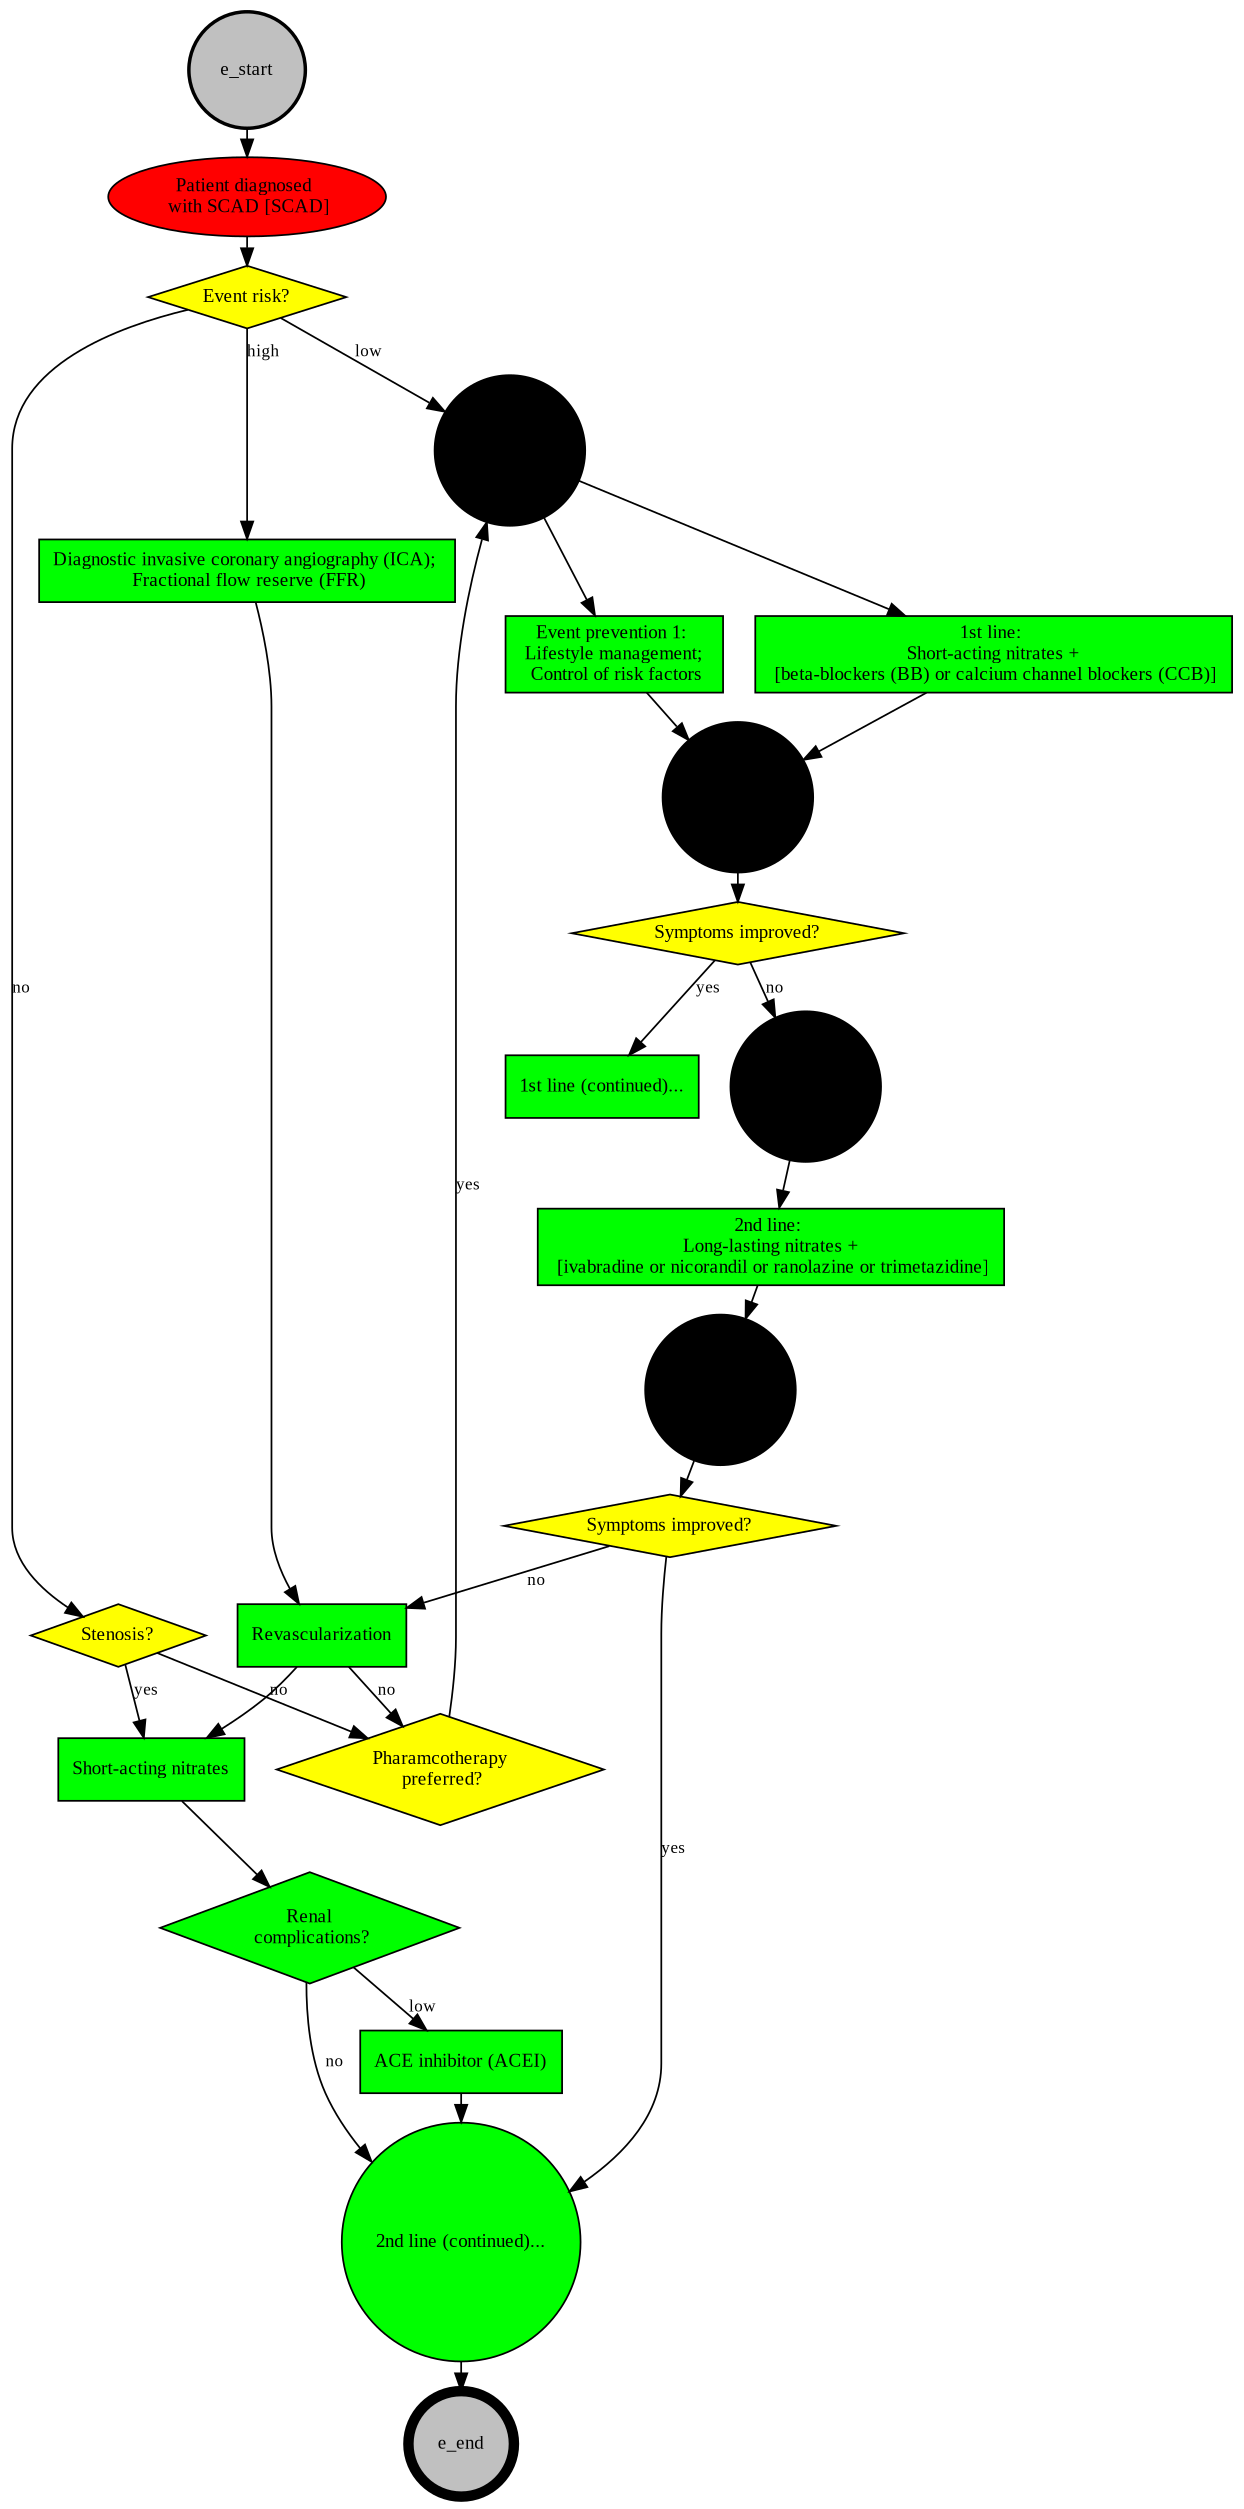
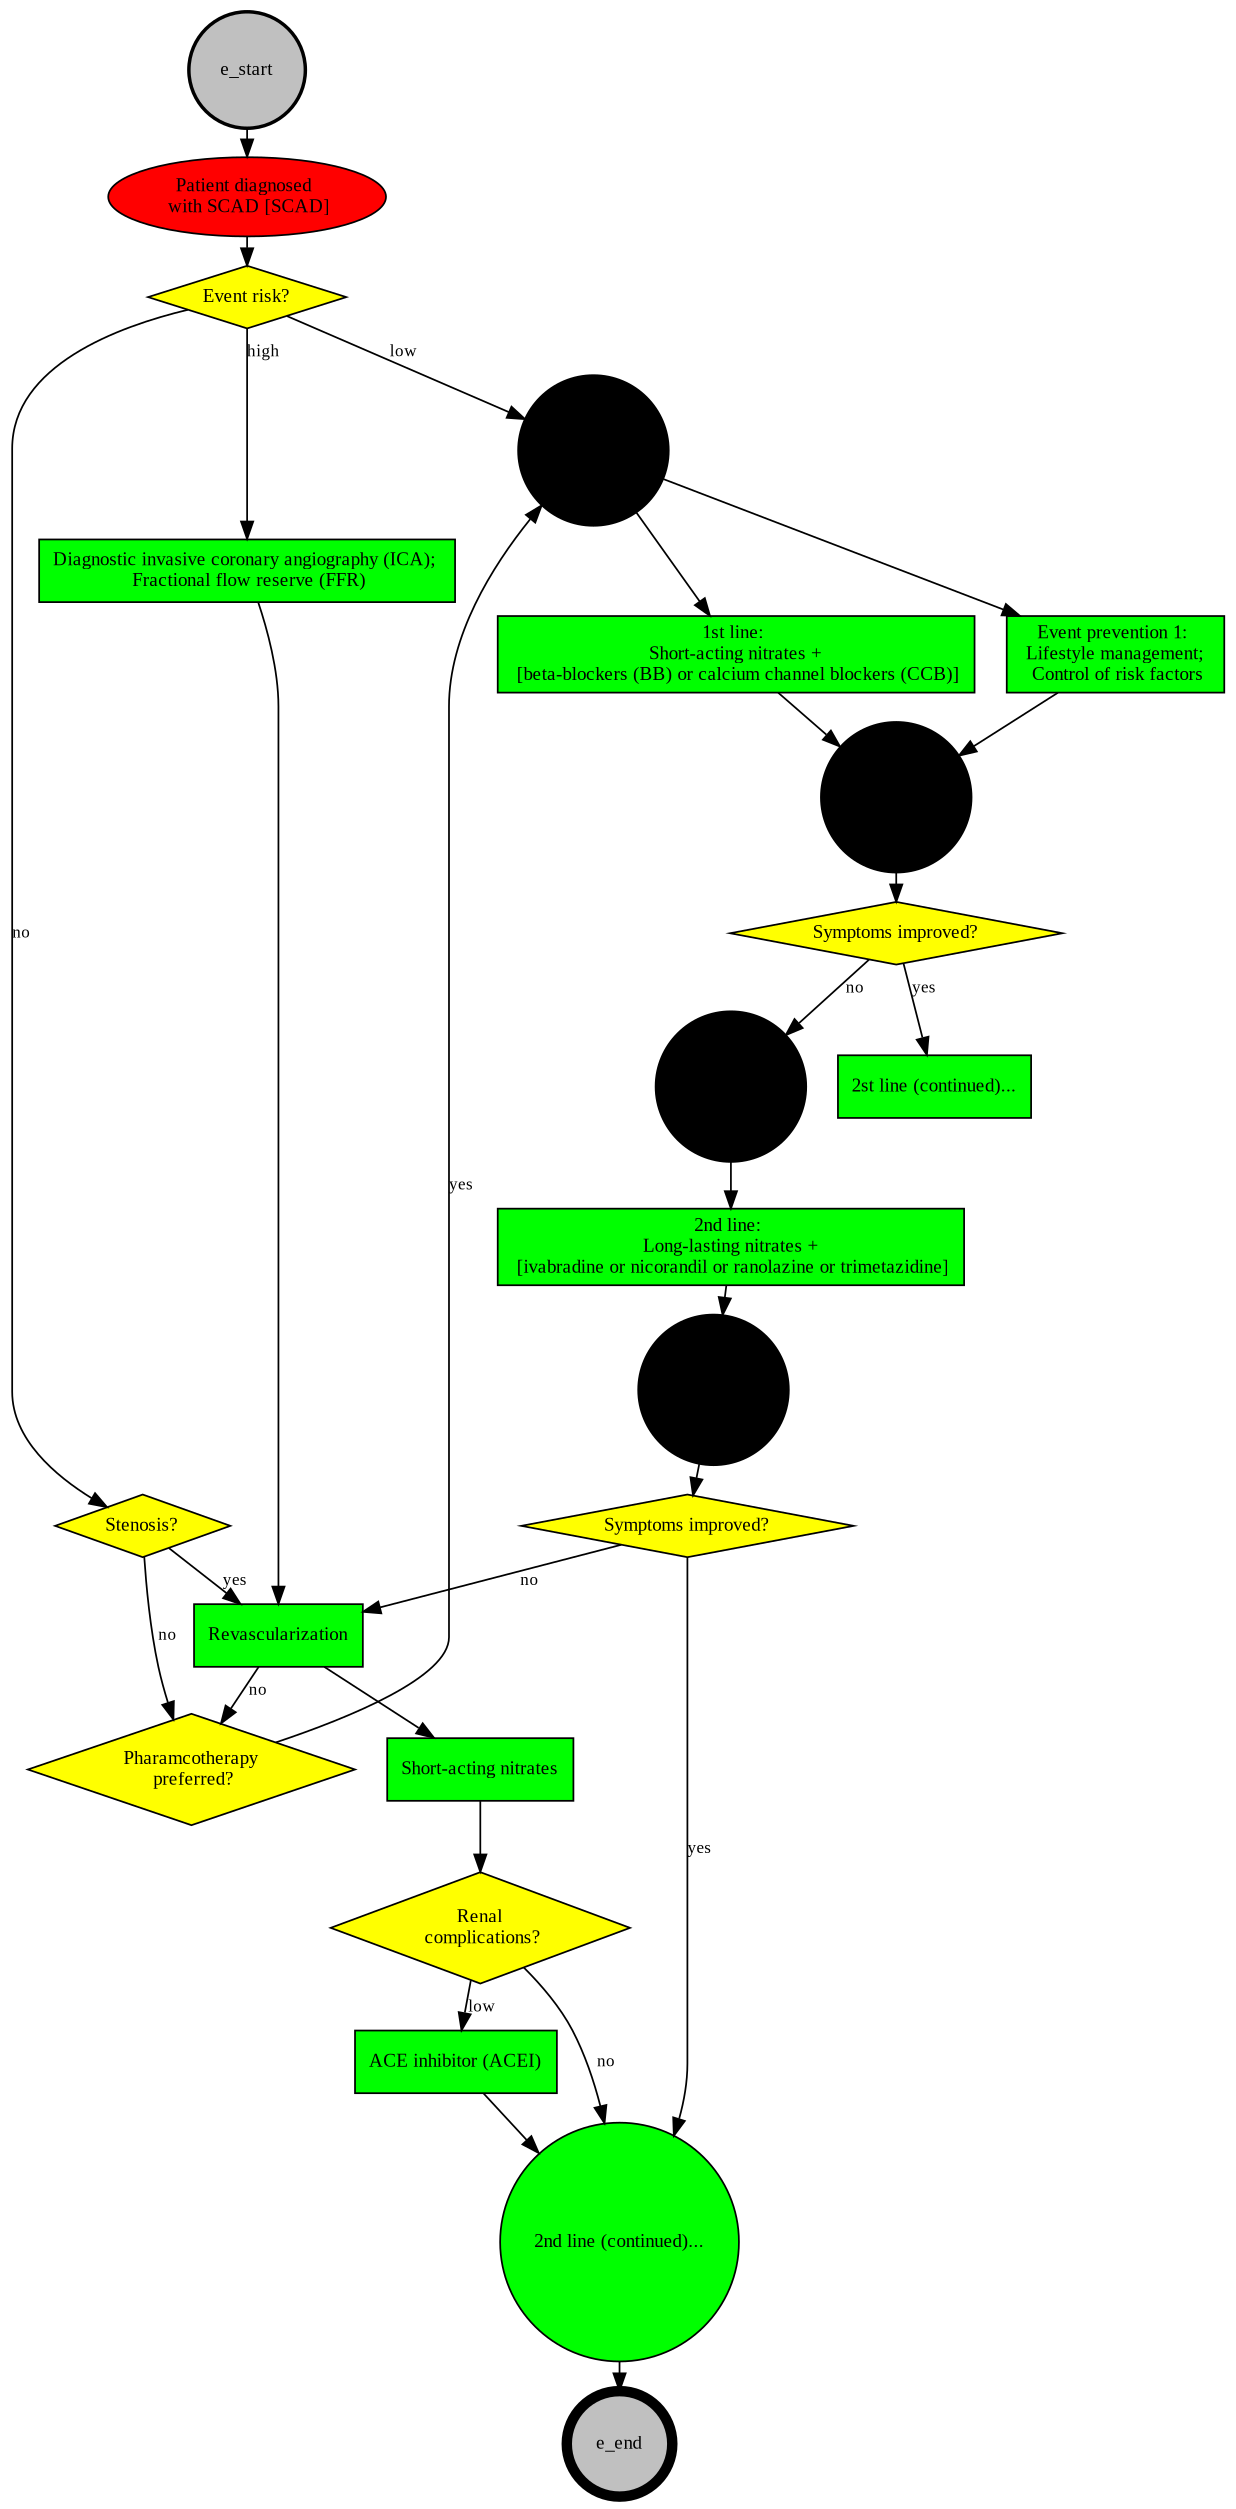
node "1st line (continued)...": label "1st line (continued)..." -> "2st line (continued)..."
edge "Stenosis?" -> "Short-acting nitrates": now "Stenosis?" -> "Revascularization"
node "Renal complications?": fillcolor green -> yellow
